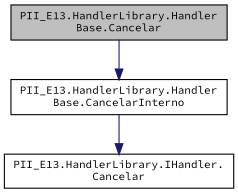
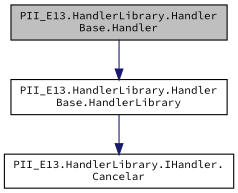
node "PII_E13.HandlerLibrary.Handler Base.Cancelar": label "PII_E13.HandlerLibrary.Handler Base.Cancelar" -> "PII_E13.HandlerLibrary.Handler Base.Handler"
node "PII_E13.HandlerLibrary.Handler Base.CancelarInterno": label "PII_E13.HandlerLibrary.Handler Base.CancelarInterno" -> "PII_E13.HandlerLibrary.Handler Base.HandlerLibrary"
